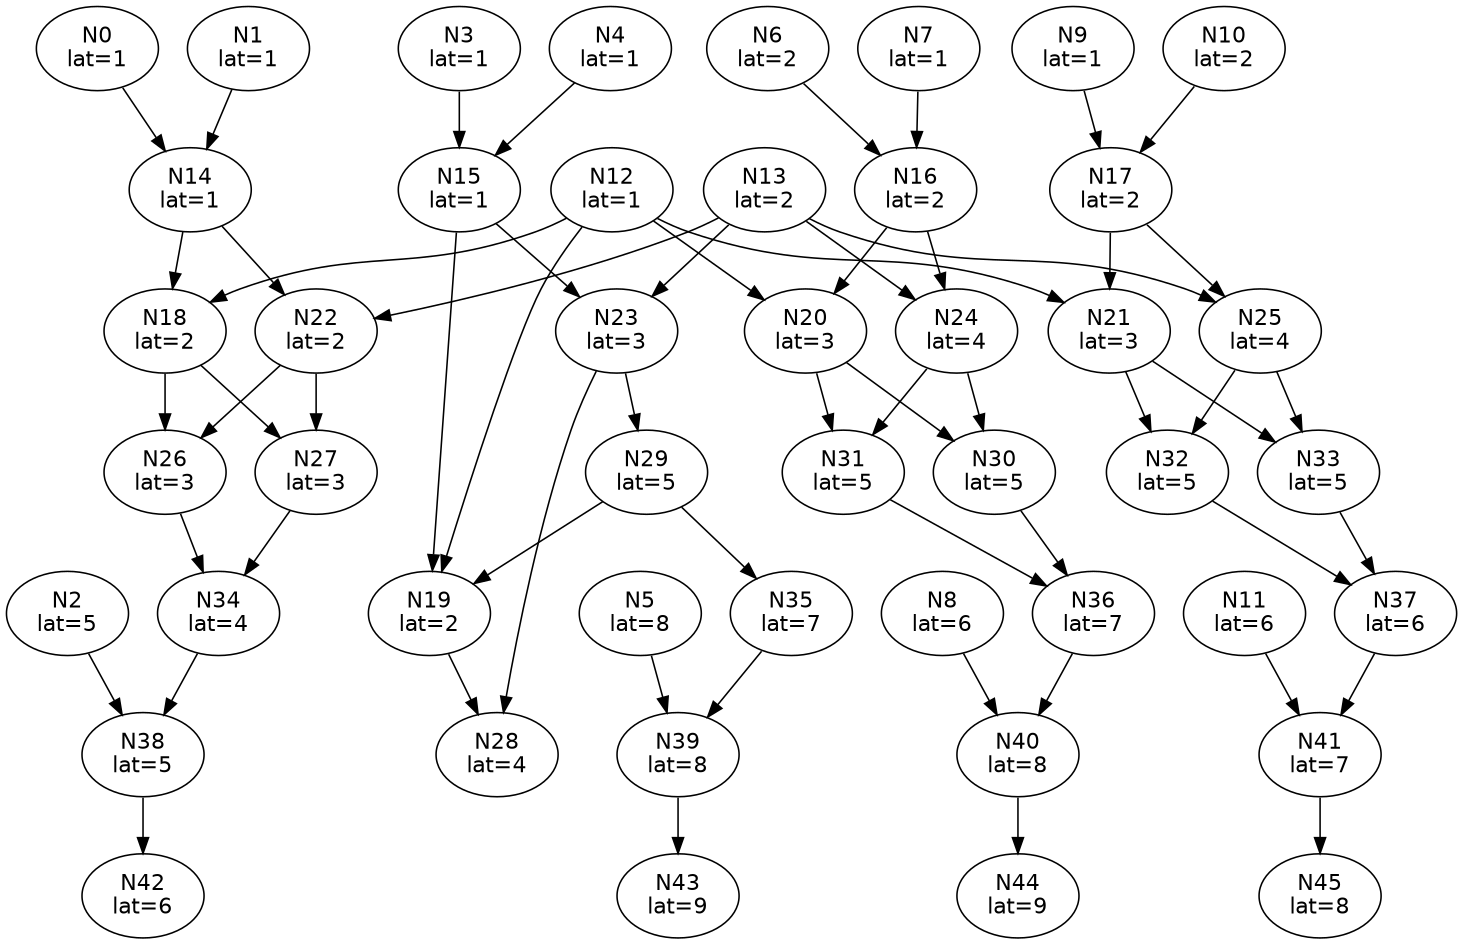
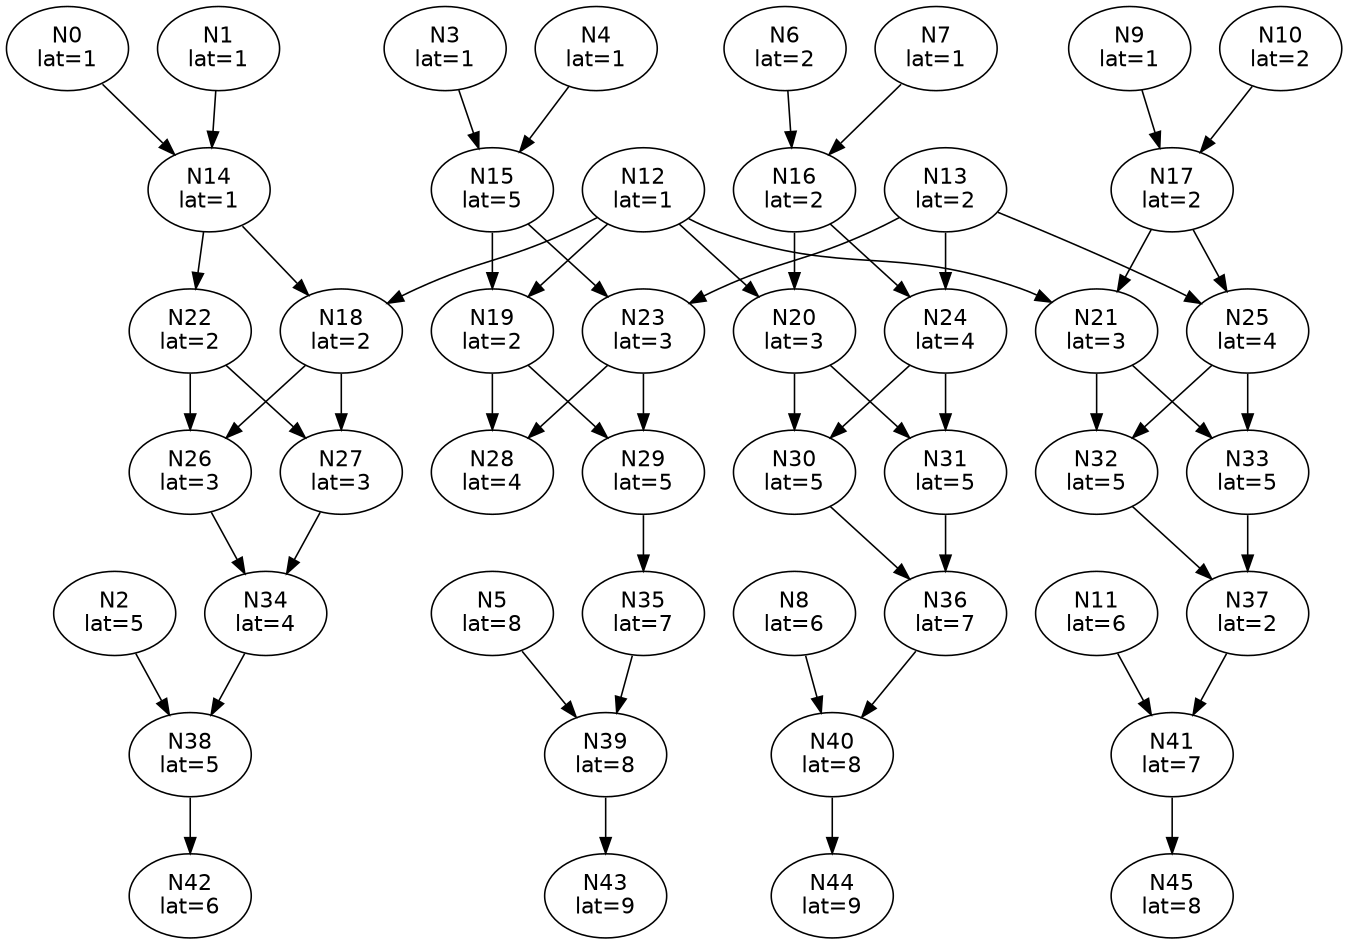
node "N15 lat=1": label "N15 lat=1" -> "N15 lat=5"
edge "N13 lat=2" -> "N22 lat=2": removed
edge "N29 lat=5" -> "N19 lat=2": reversed
node "N37 lat=6": label "N37 lat=6" -> "N37 lat=2"
